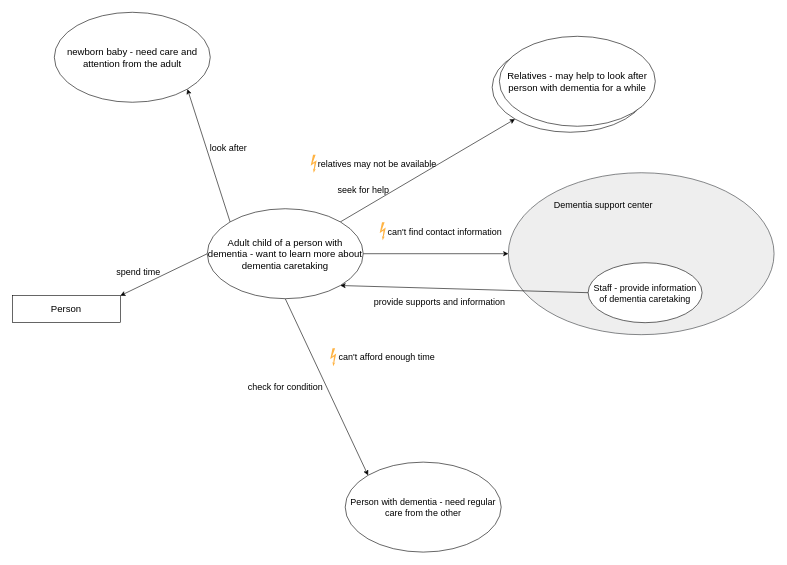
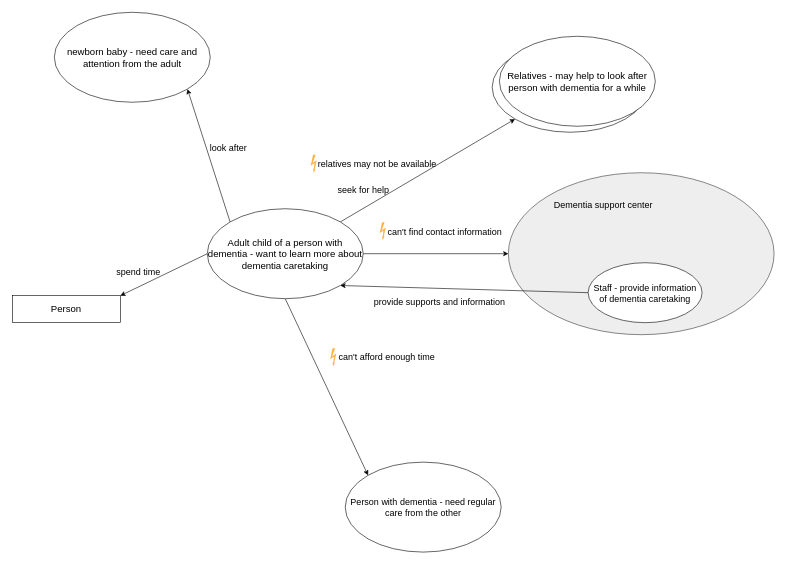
node "check for condition": removed
